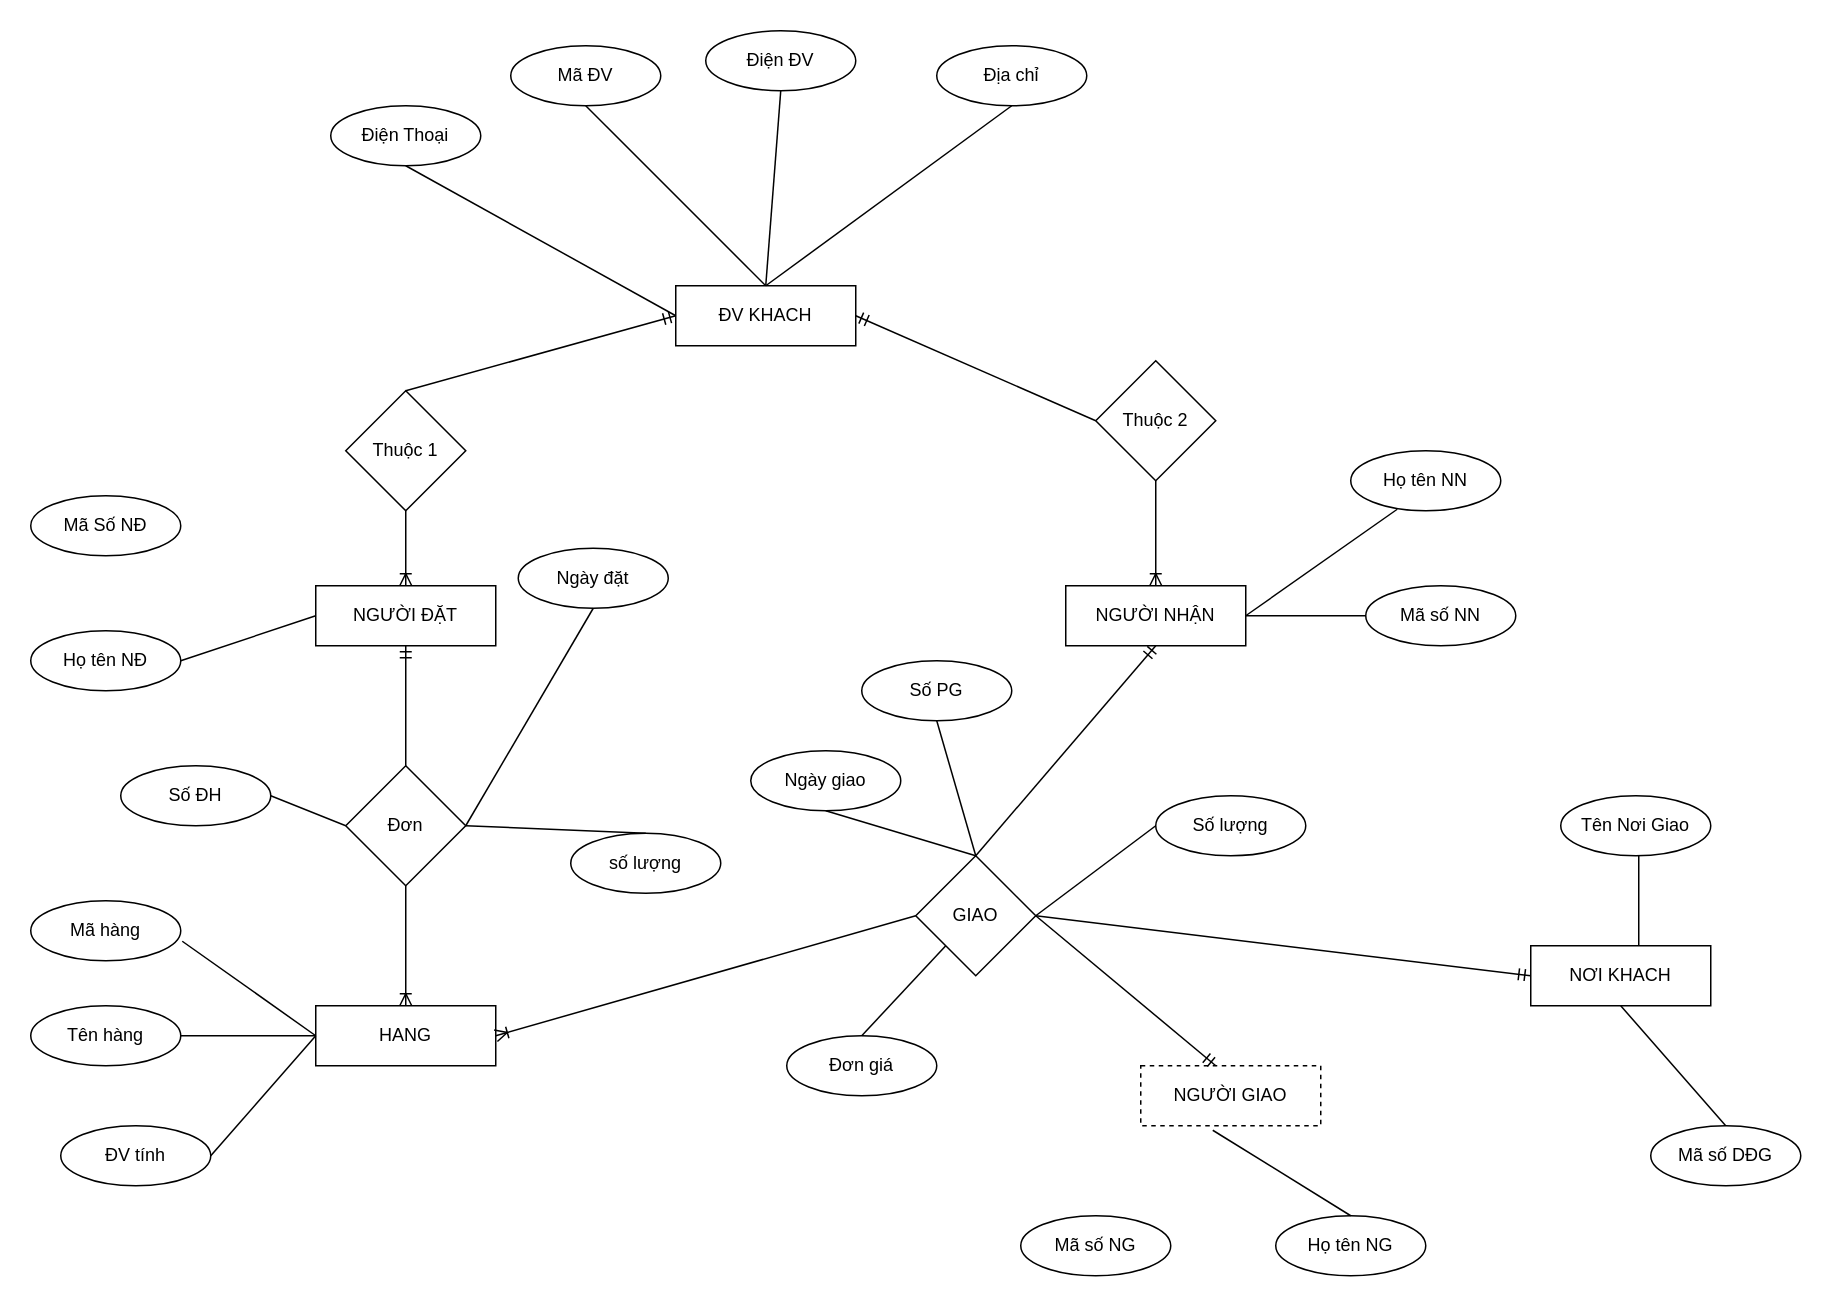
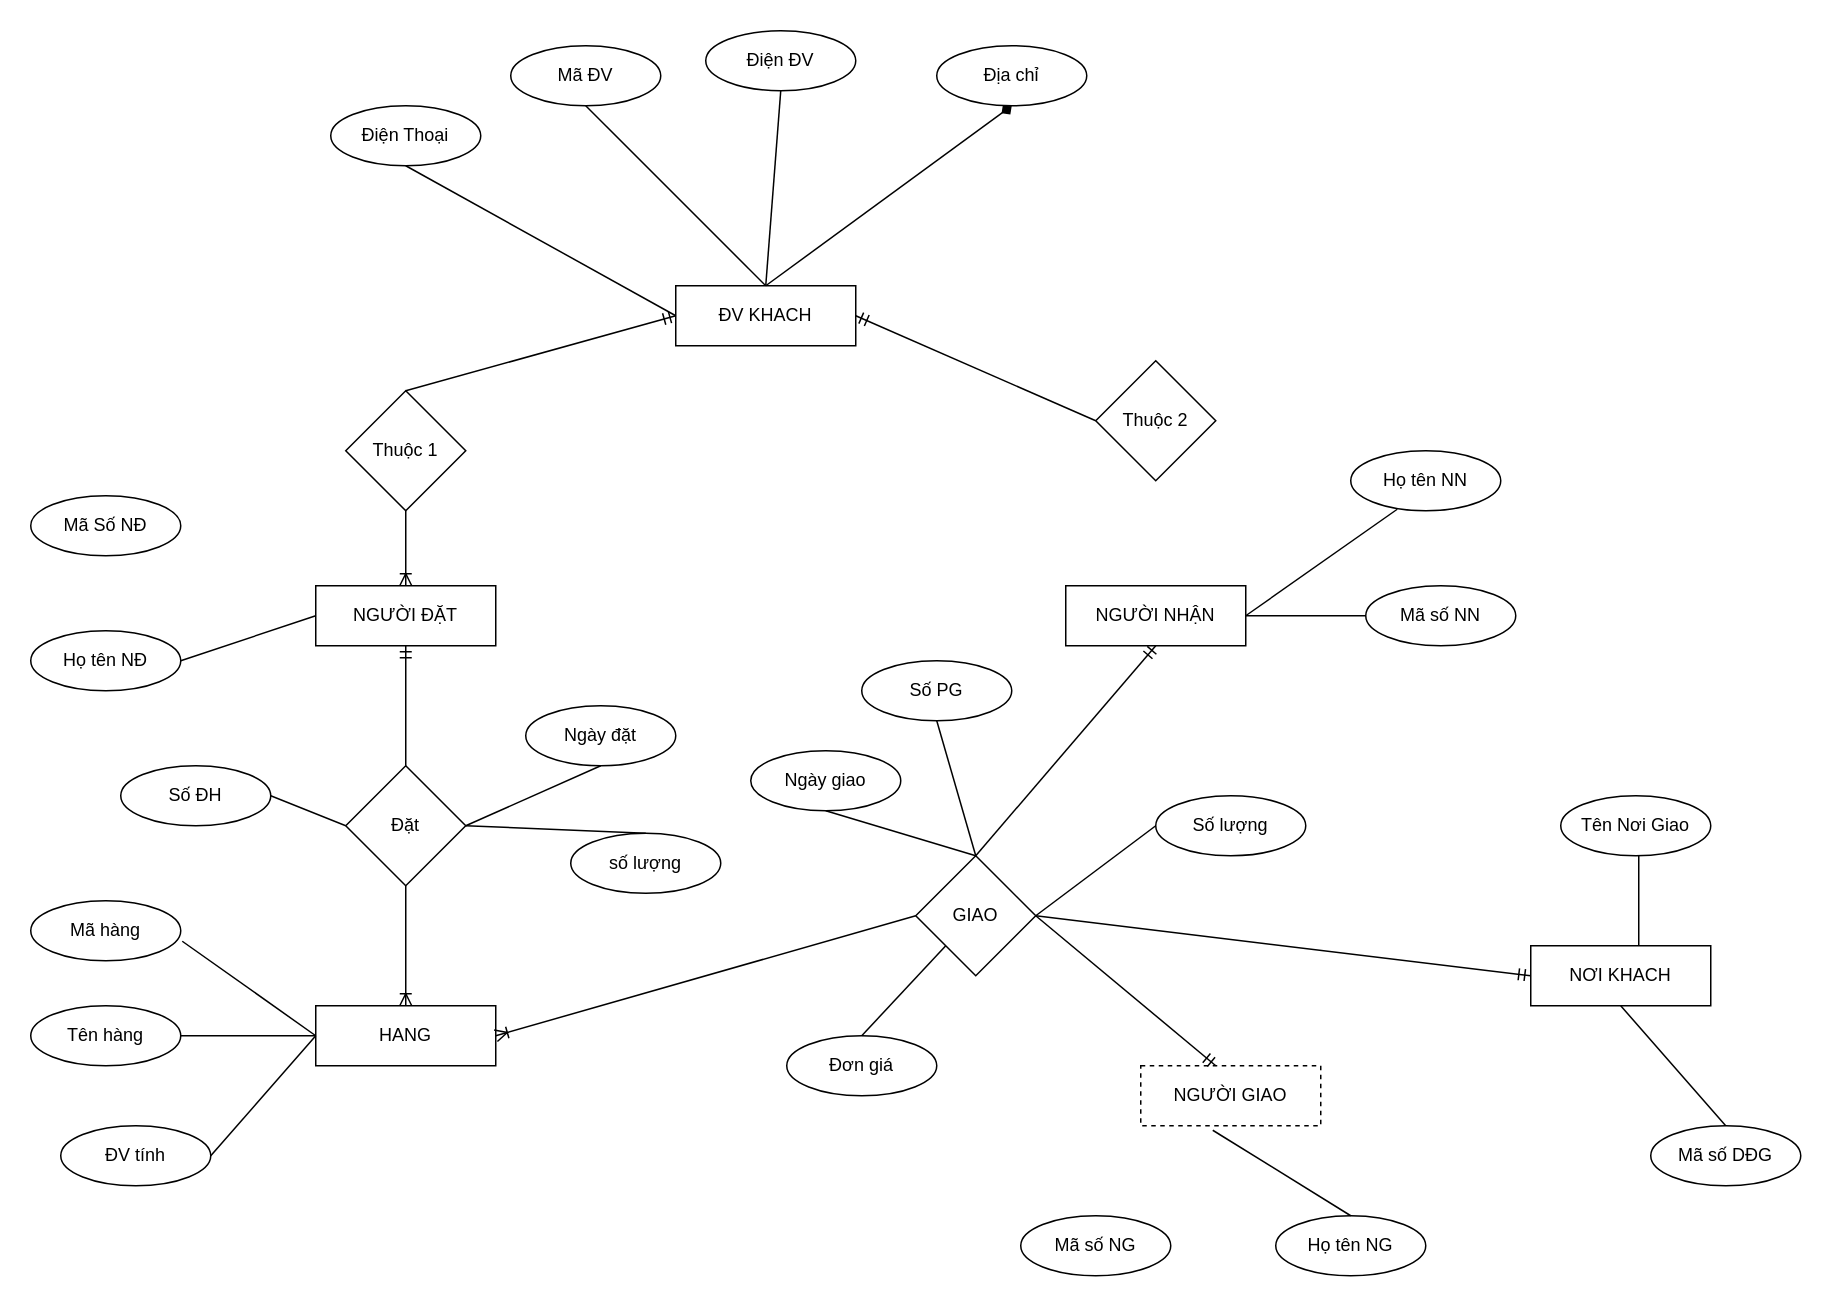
edge "Địa chỉ" -- "ĐV KHACH": arrowhead none -> diamond
edge "Thuộc 2" -> "NGƯỜI NHẬN": removed
node "Ngày đặt": moved (593, 578) -> (601, 736)
node "Đơn": label "Đơn" -> "Đặt"
